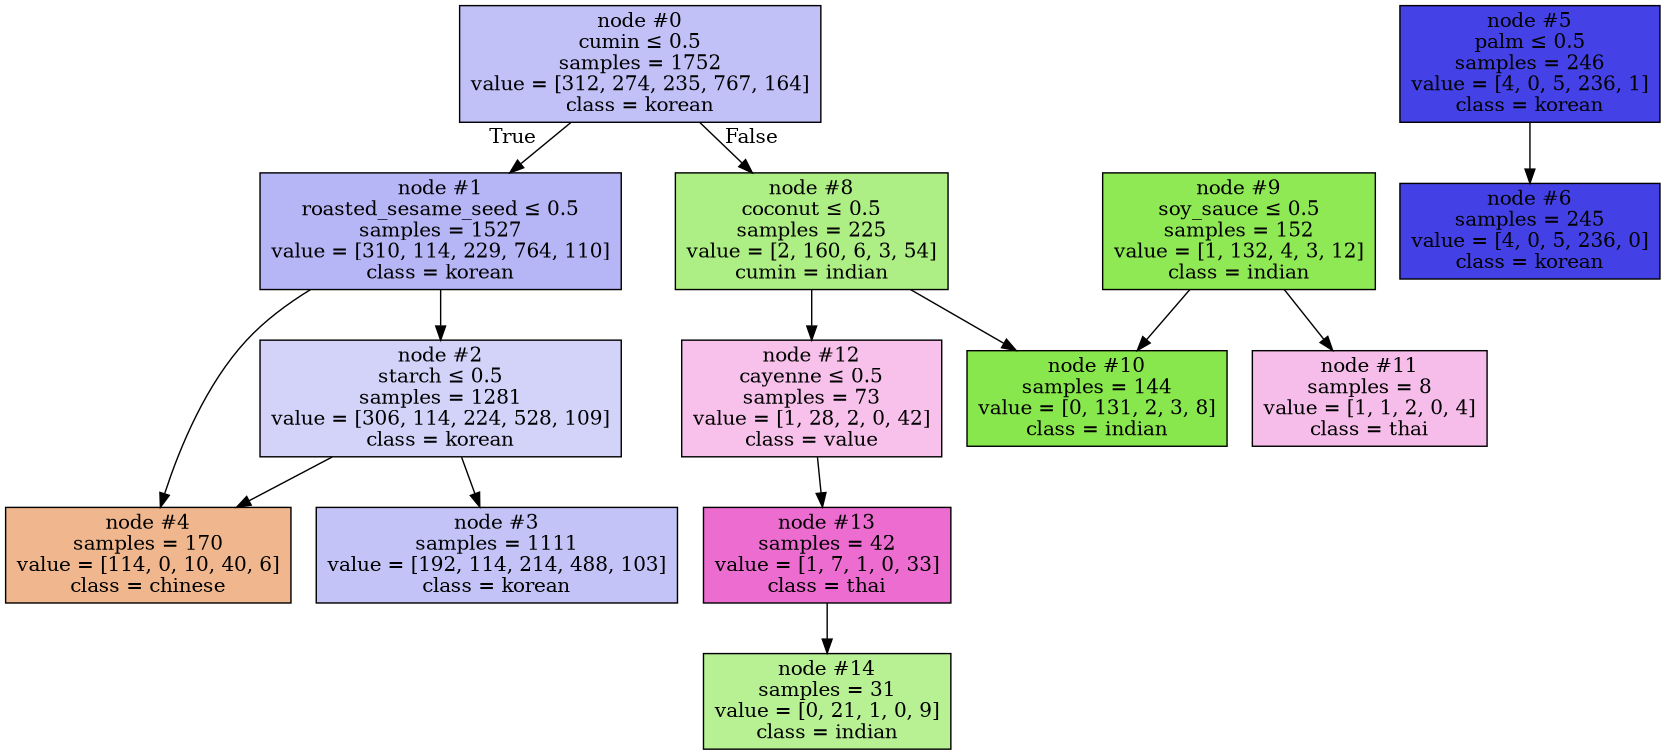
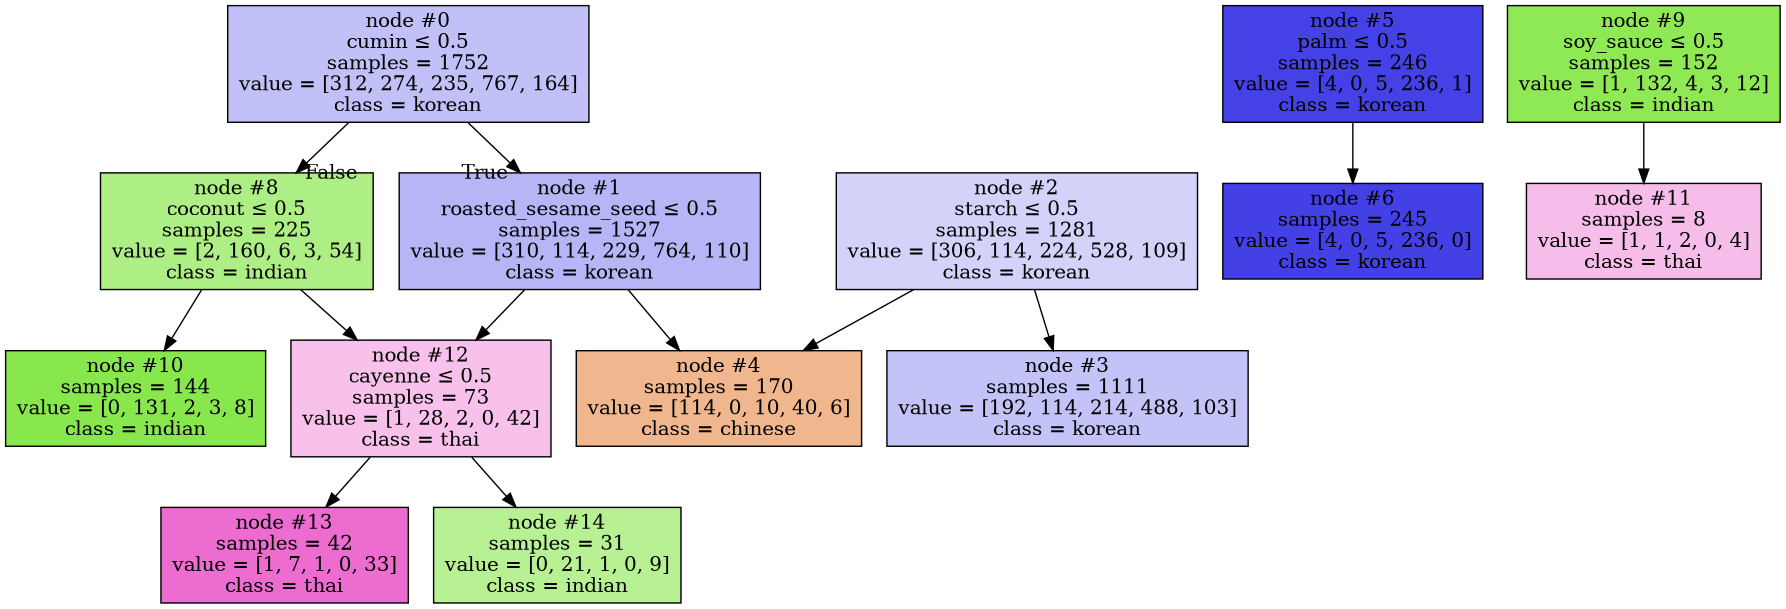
node "node #8": text "cumin = indian" -> "class = indian"
edge "node #1" -> "node #2": now "node #1" -> "node #12"
edge "node #9" -> "node #10": removed
node "node #12": text "class = value" -> "class = thai"
edge "node #13" -> "node #14": now "node #12" -> "node #14"
